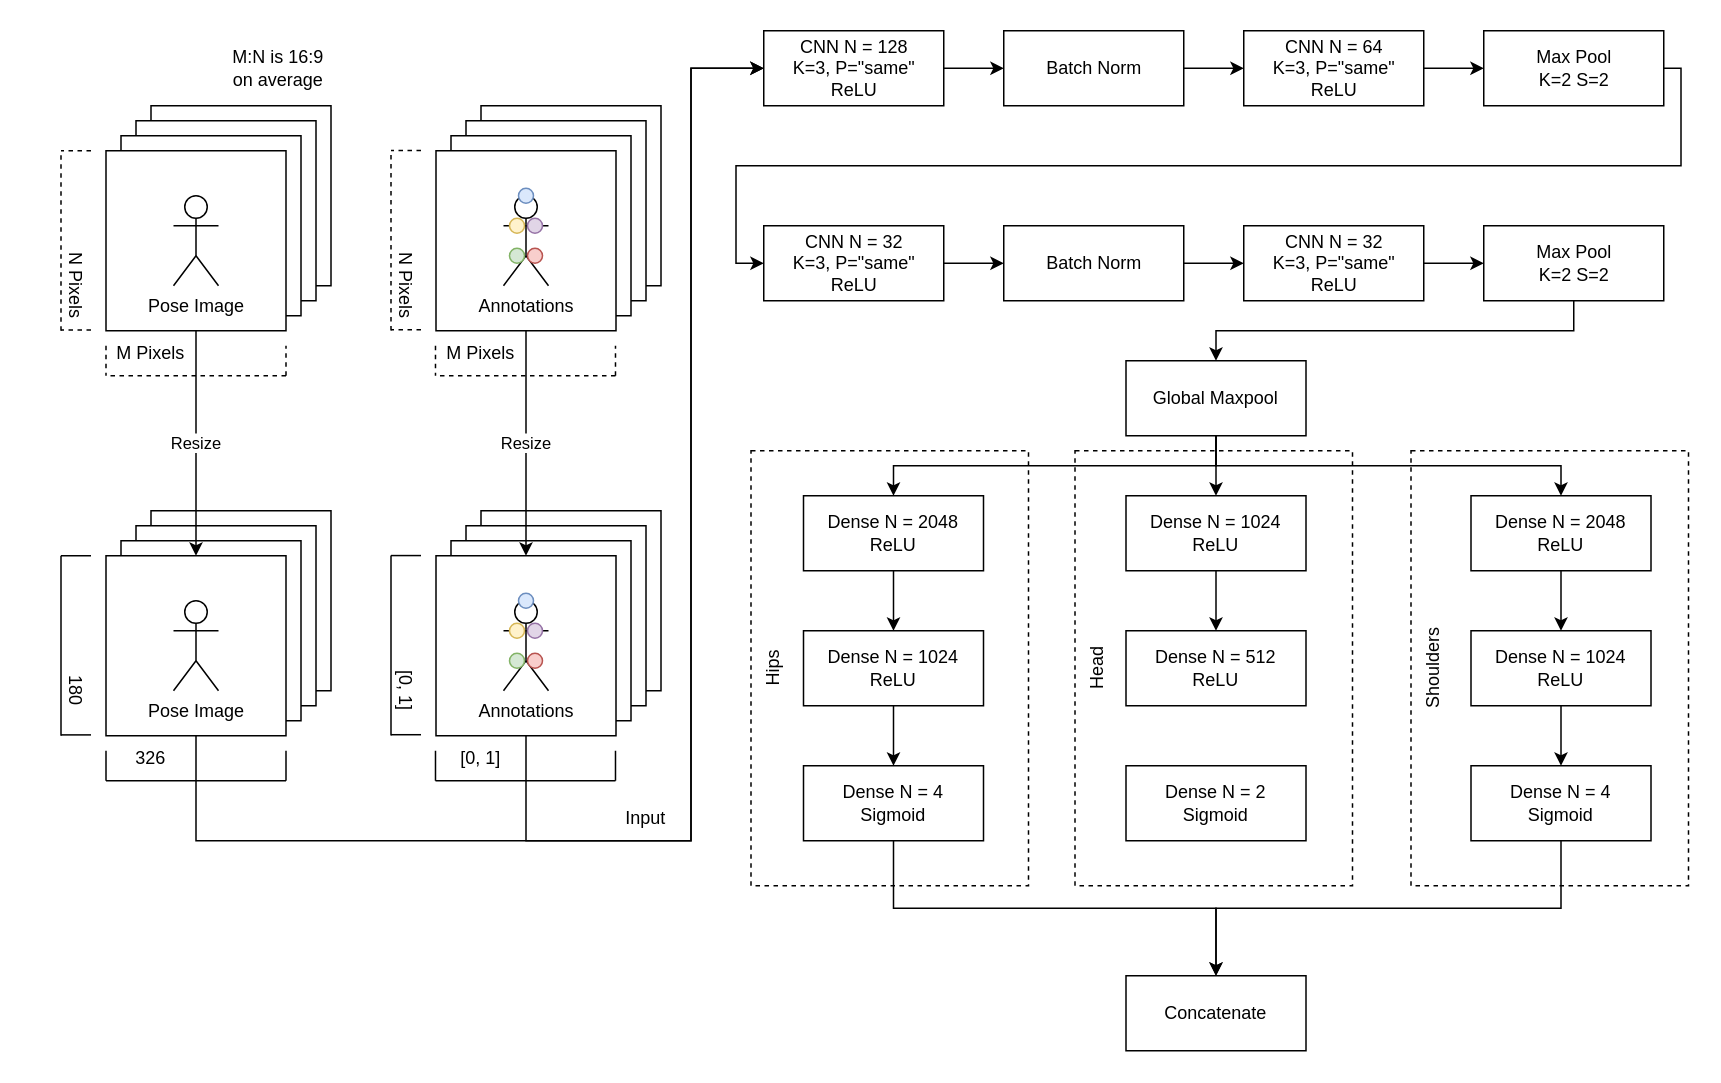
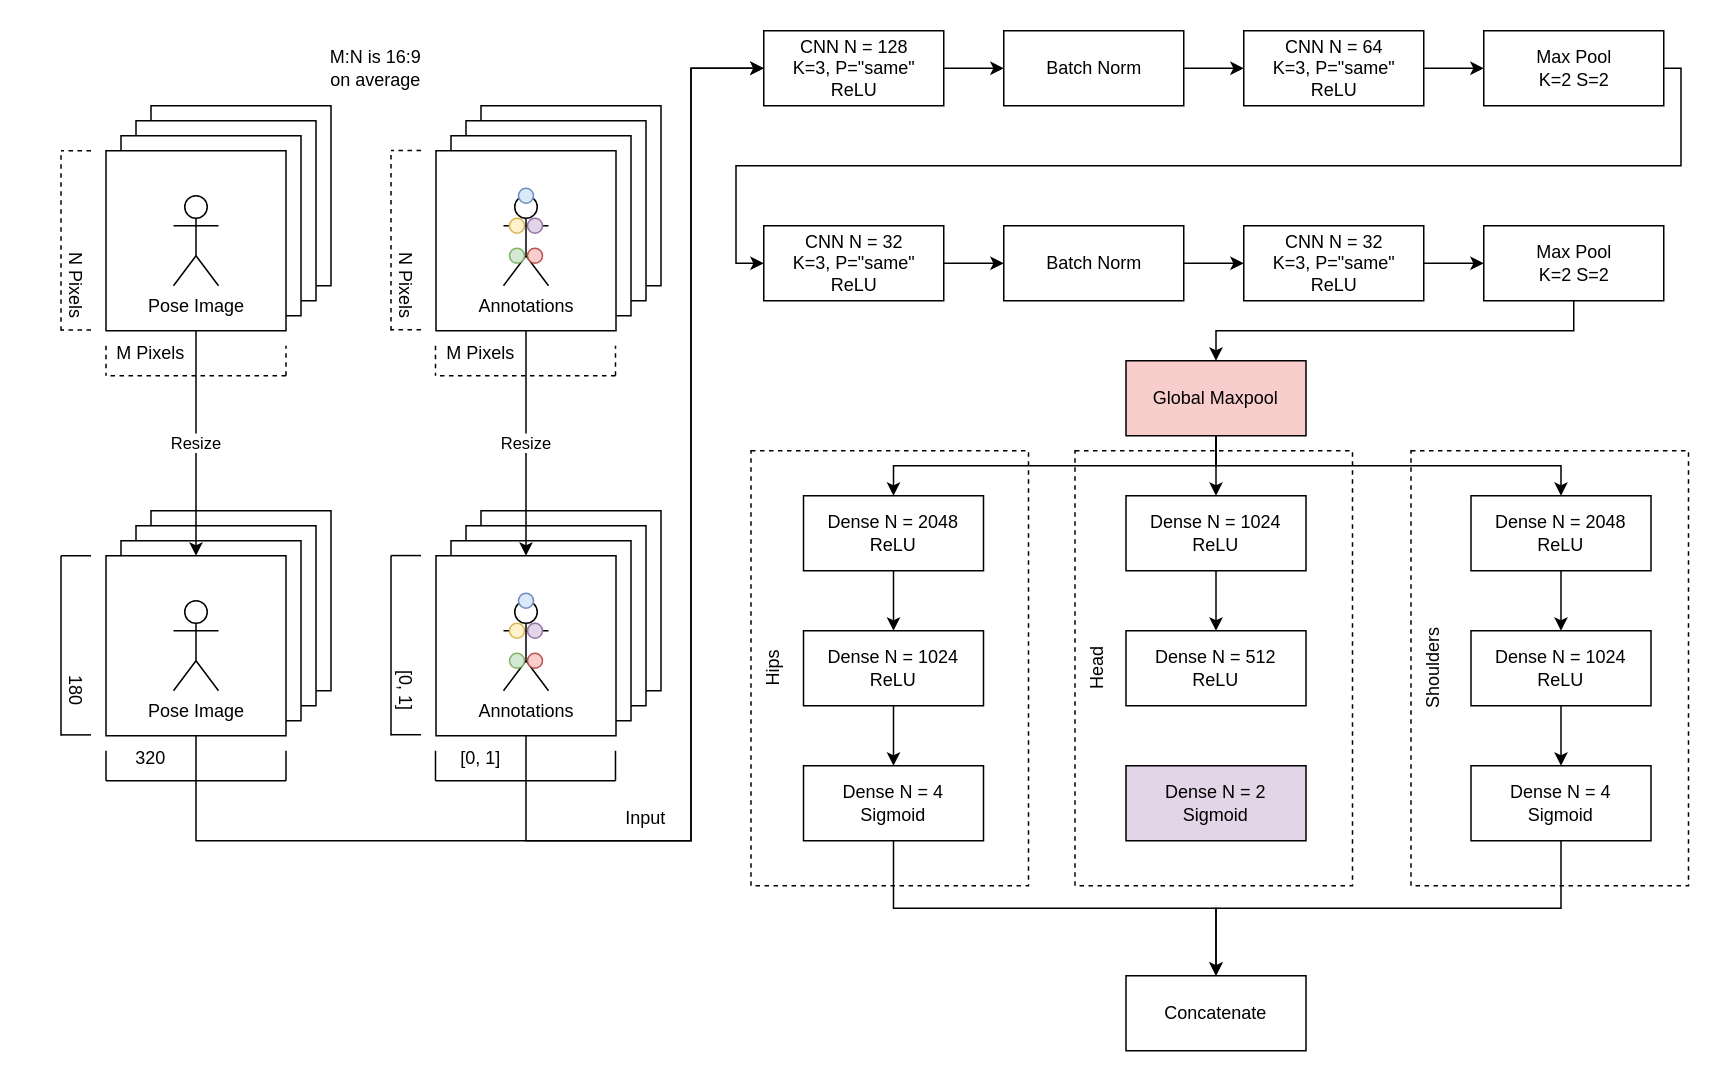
node "M:N is 16:9 on average": moved (278, 68) -> (376, 68)
node "Global Maxpool": fillcolor #ffffff -> #f8cecc
node "326": label "326" -> "320"
node "Dense N = 2 Sigmoid": fillcolor #ffffff -> #e1d5e7
